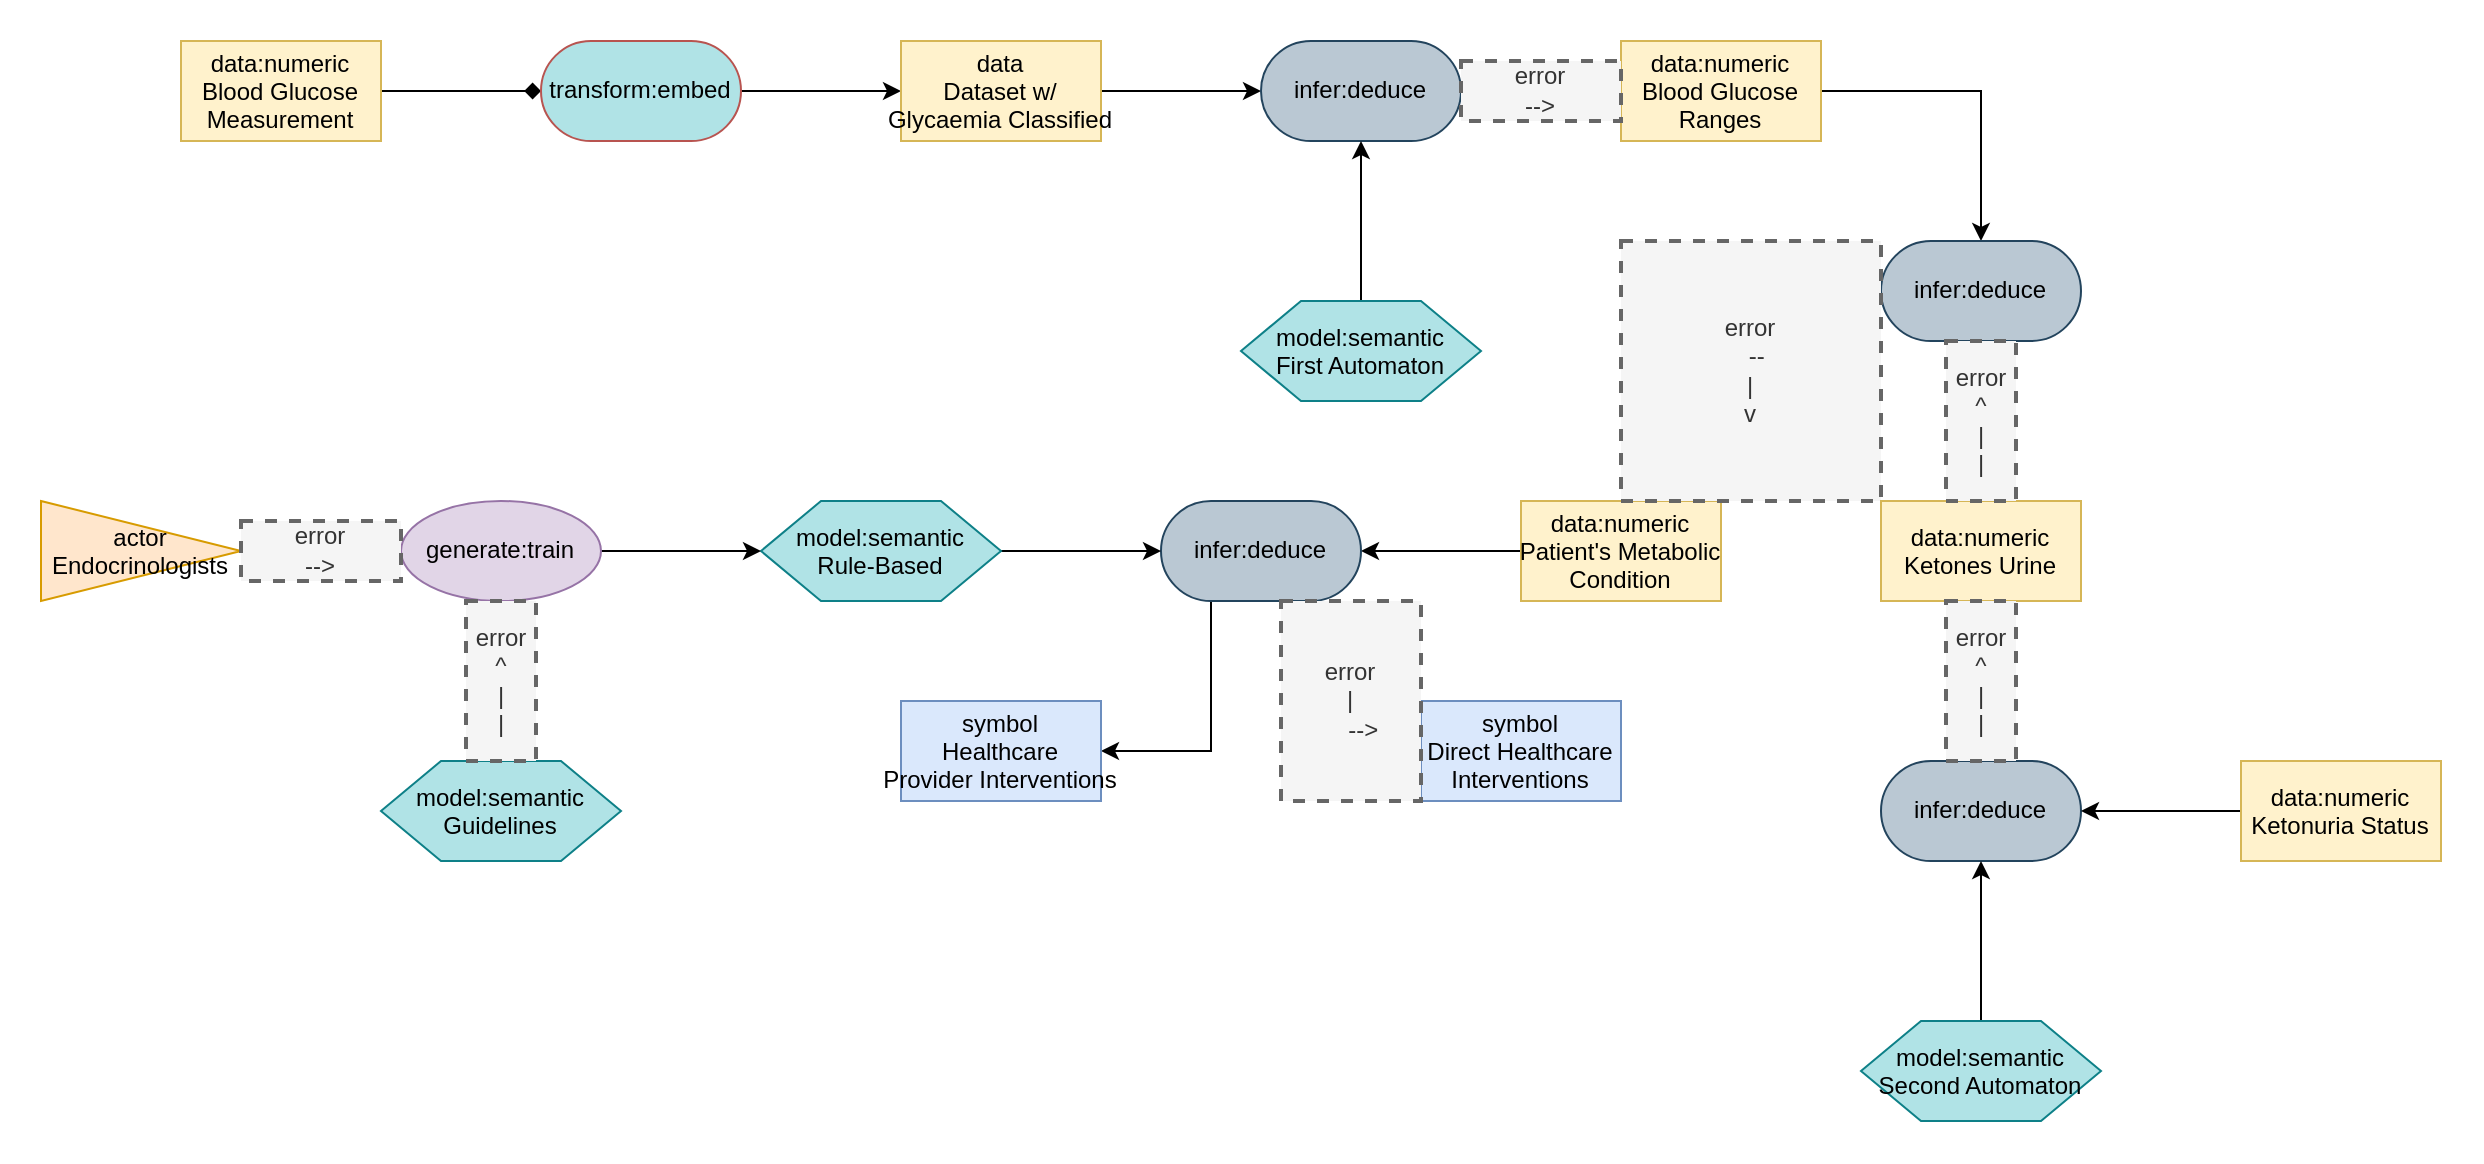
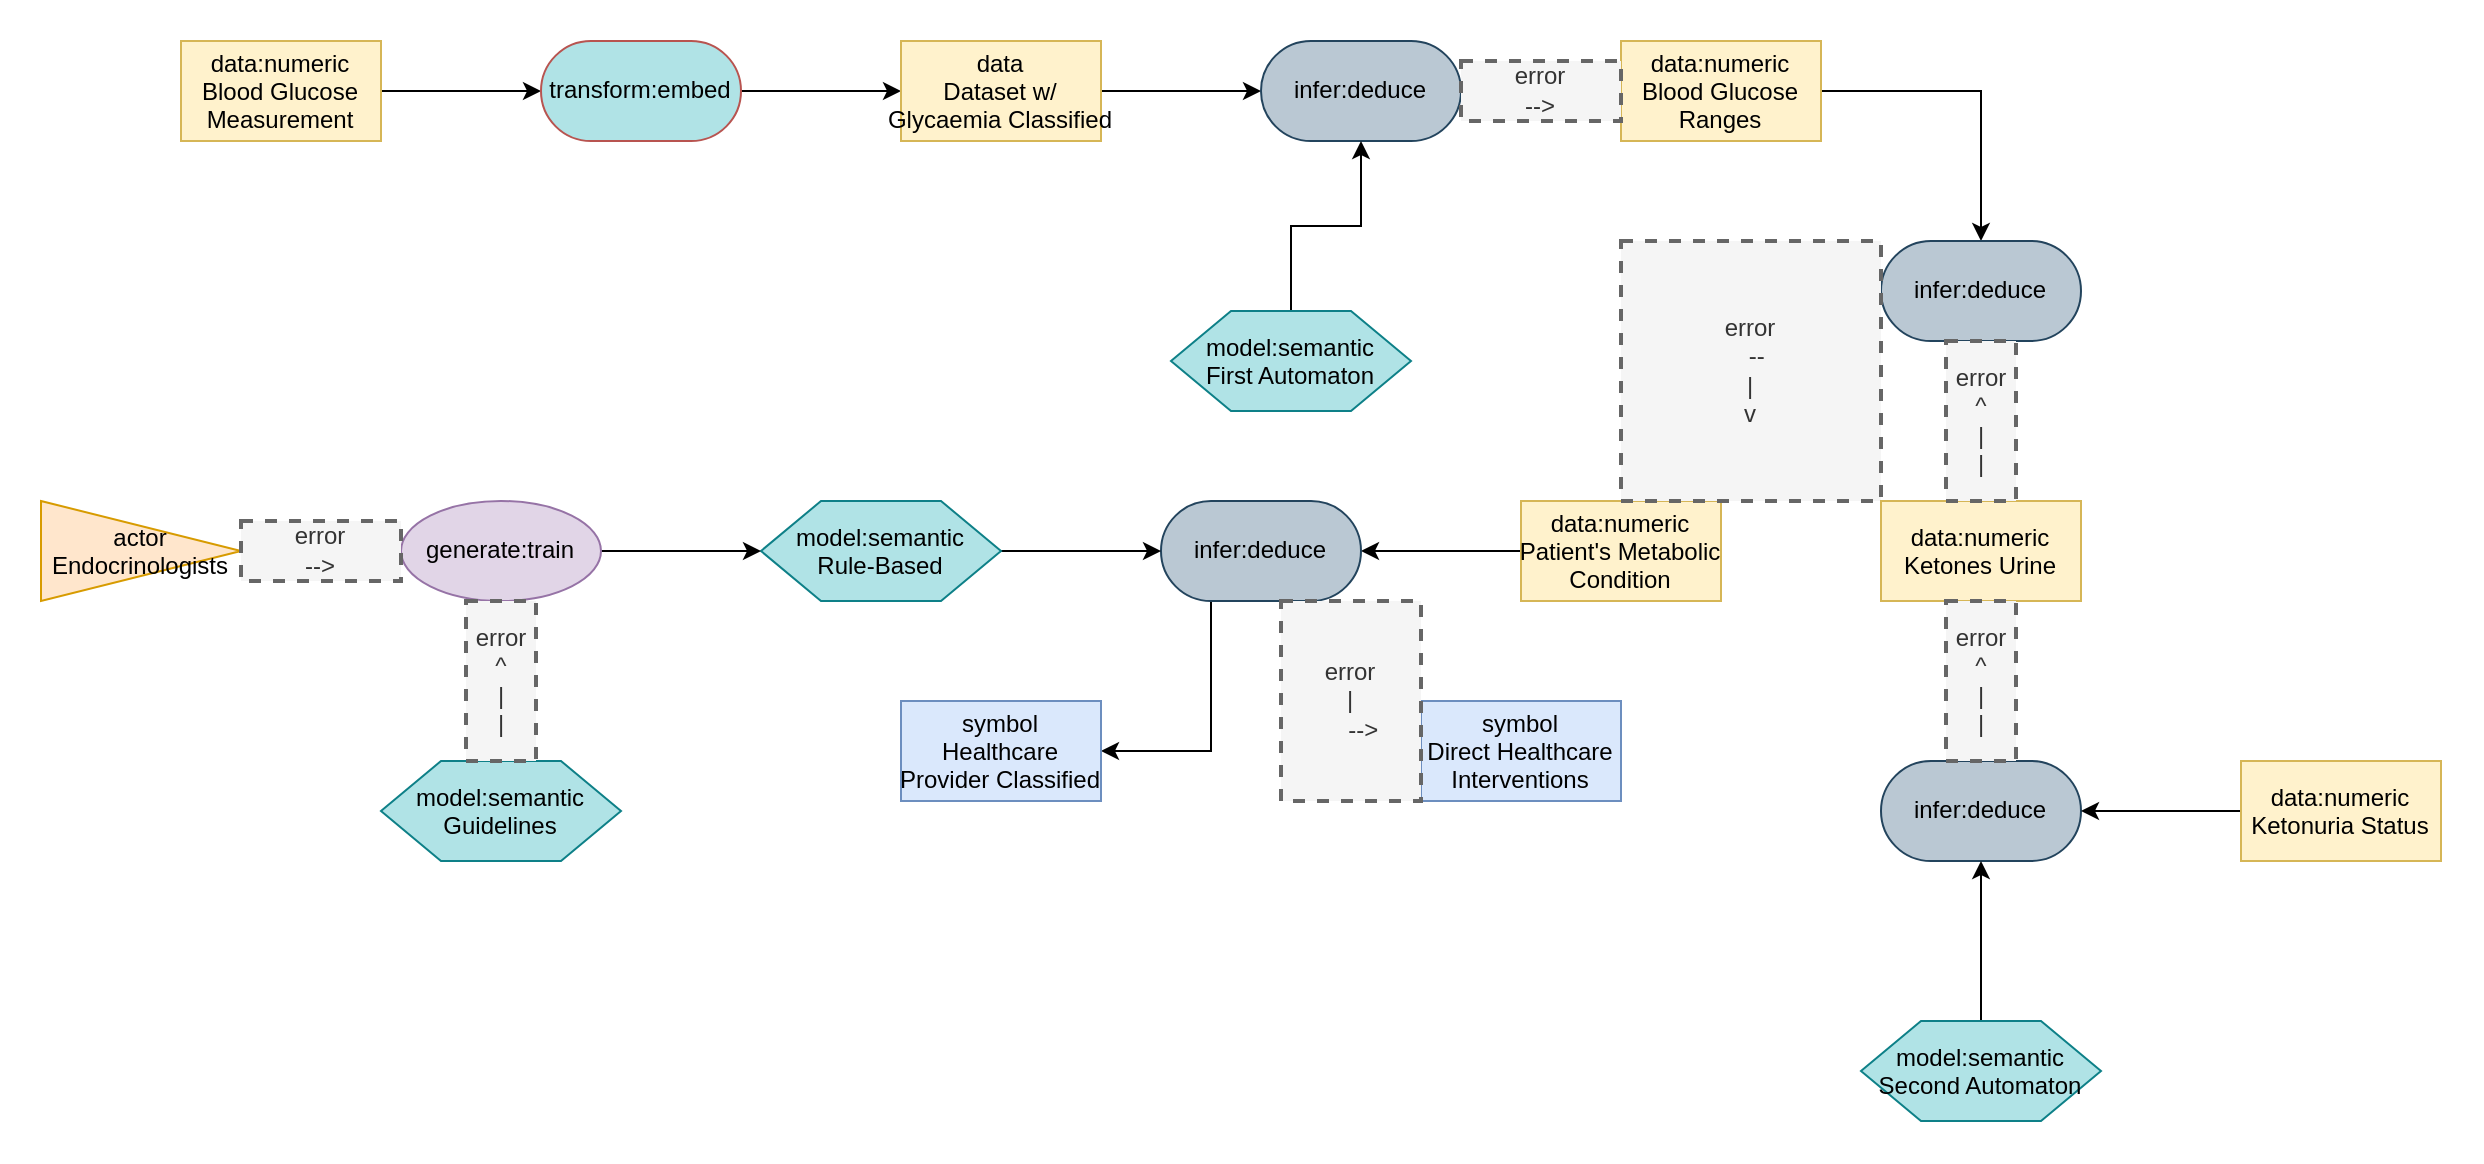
edge "data:numeric Blood Glucose Measurement" -> "transform:embed": arrowhead diamond -> classic
node "model:semantic First Automaton": moved (1361, 351) -> (1291, 361)
node "symbol Healthcare Provider Interventions": label "symbol Healthcare Provider Interventions" -> "symbol Healthcare Provider Classified"
